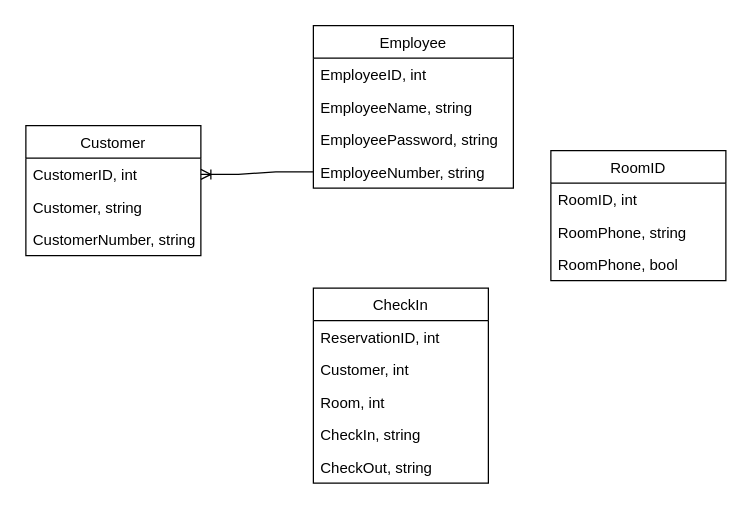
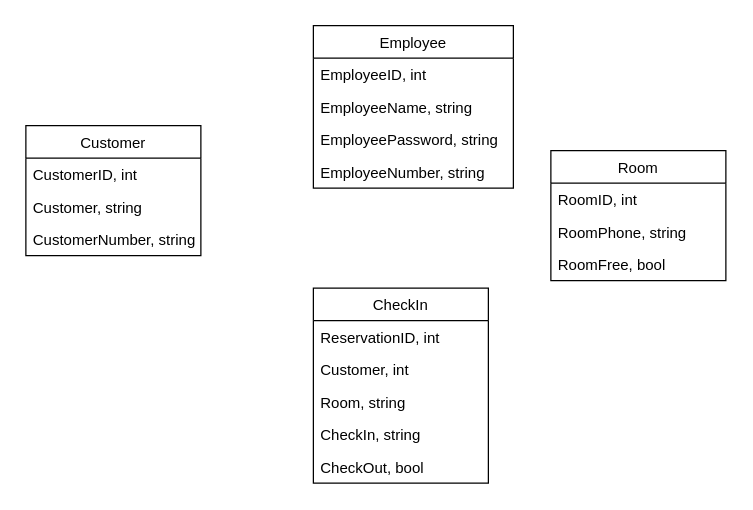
node "RoomID": label "RoomID" -> "Room"
edge "EmployeeNumber, string" -> "CustomerID, int": removed
node "RoomPhone, bool": label "RoomPhone, bool" -> "RoomFree, bool"
node "Room, int": label "Room, int" -> "Room, string"
node "CheckOut, string": label "CheckOut, string" -> "CheckOut, bool"
